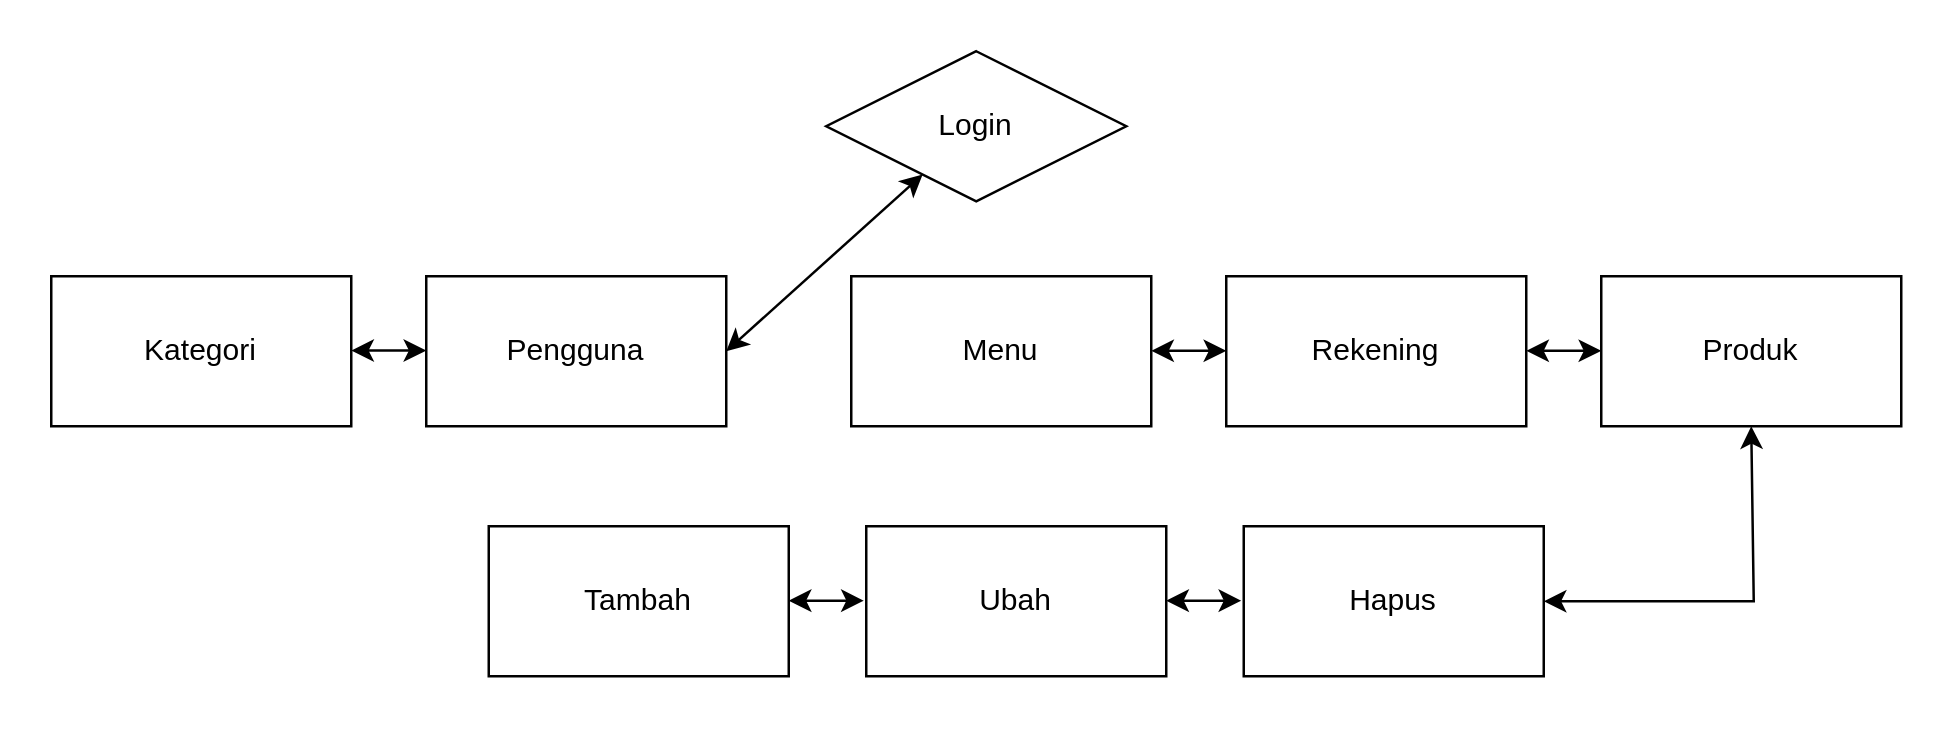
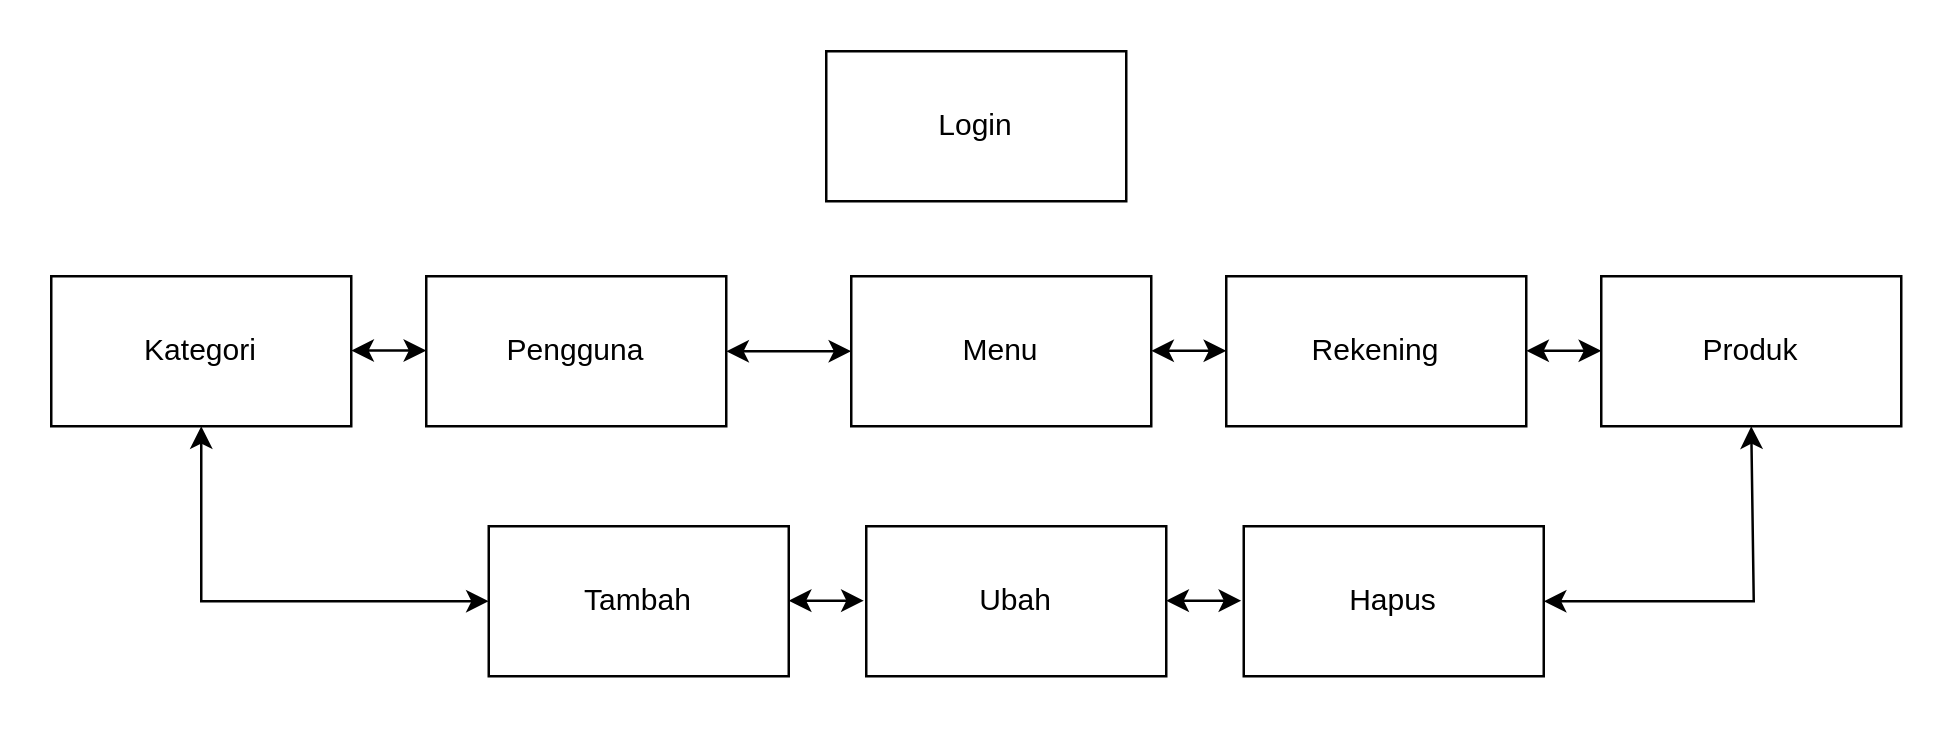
node "Login": shape diamond -> rectangle
edge "Login" -- "Pengguna": now "Menu" -- "Pengguna"
edge "Kategori" -- "Tambah": added
